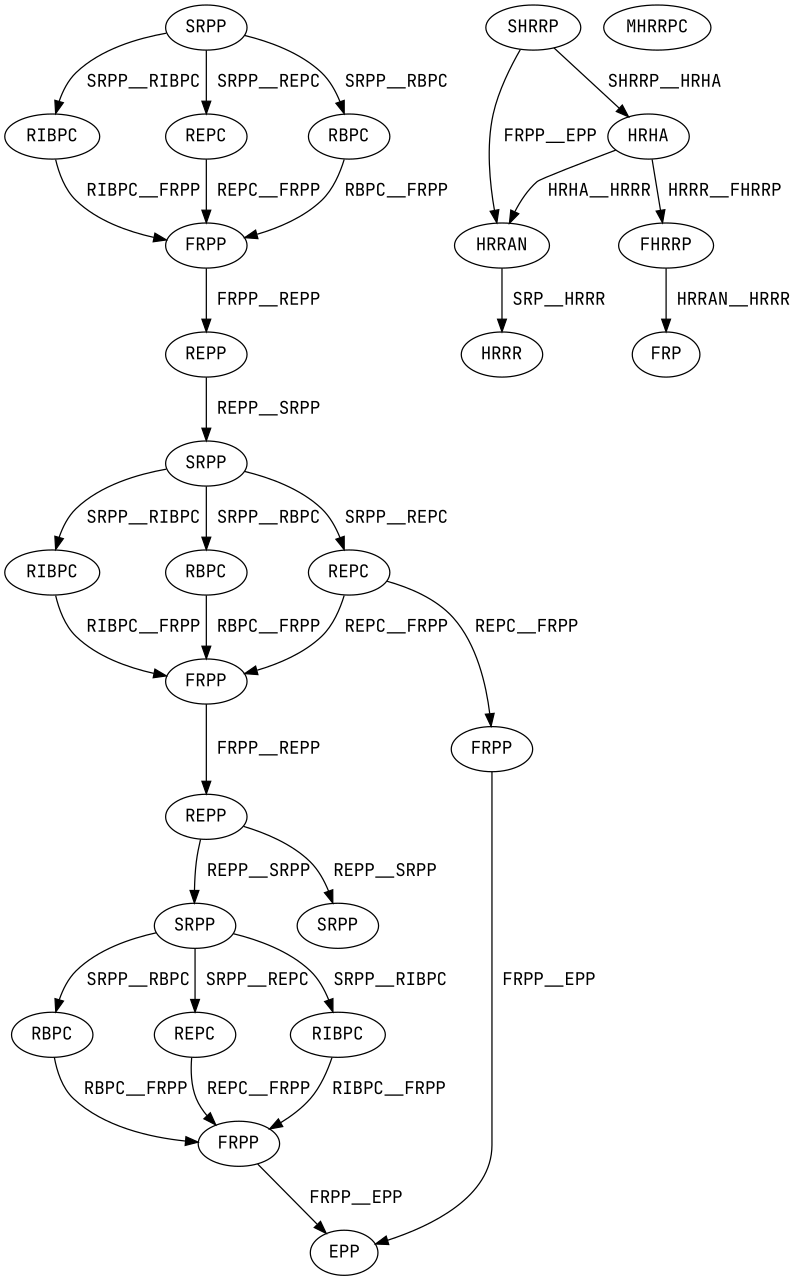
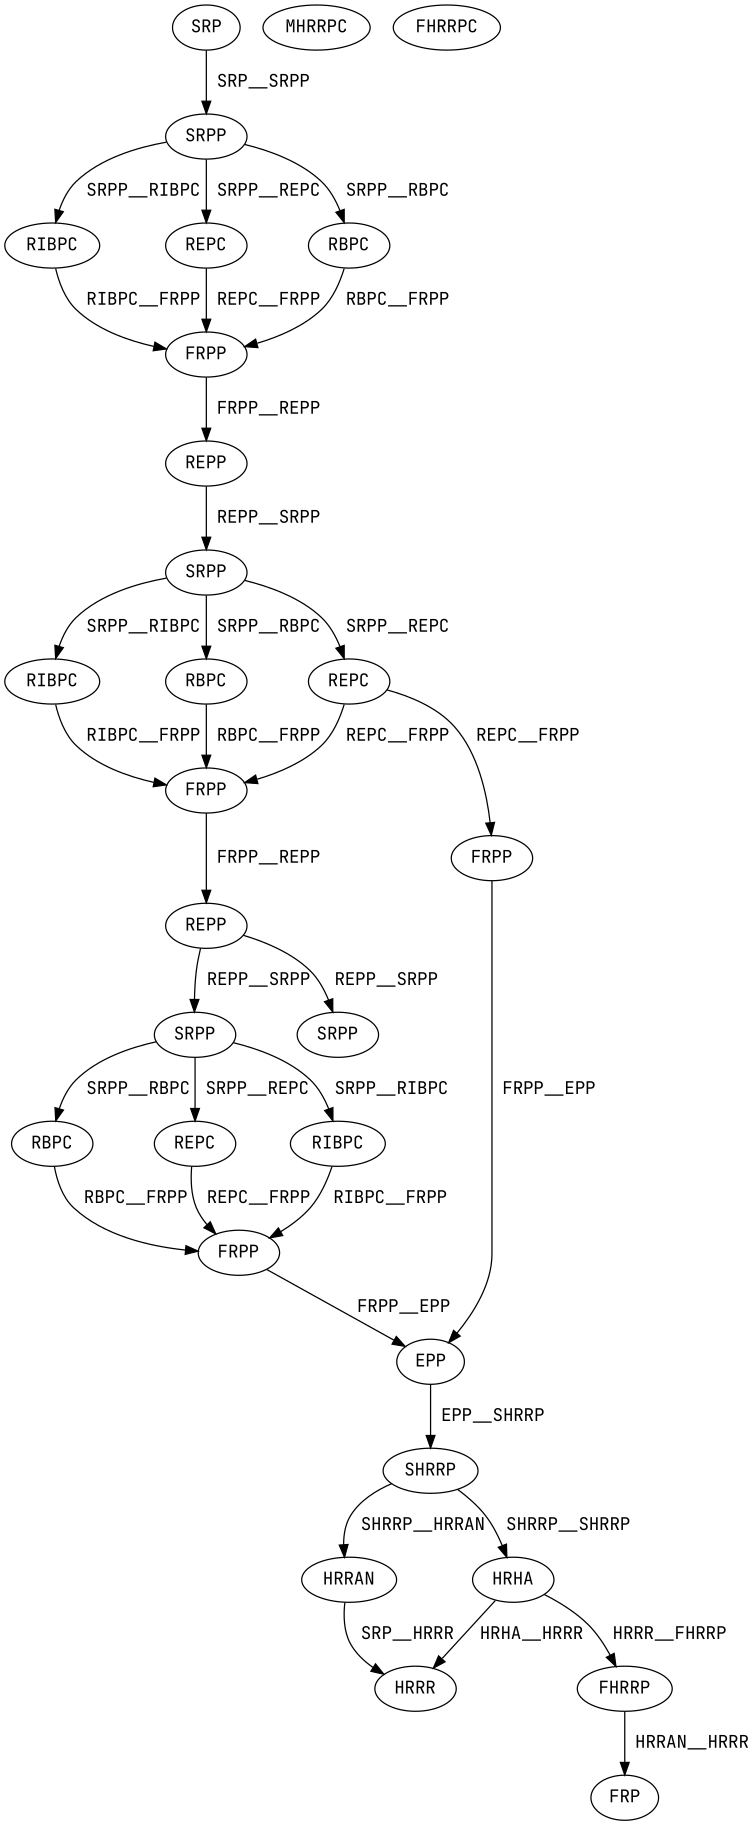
node "SRP": added
node "FHRRPC": added
edge "SHRRP" -> "HRHA": label " SHRRP__HRHA" -> " SHRRP__SHRRP"
edge "SHRRP" -> "HRRAN": label " FRPP__EPP" -> " SHRRP__HRRAN"
edge "HRHA" -> "HRRAN": now "HRHA" -> "HRRR"
edge "EPP" -> "SHRRP": added, label "EPP__SHRRP"
